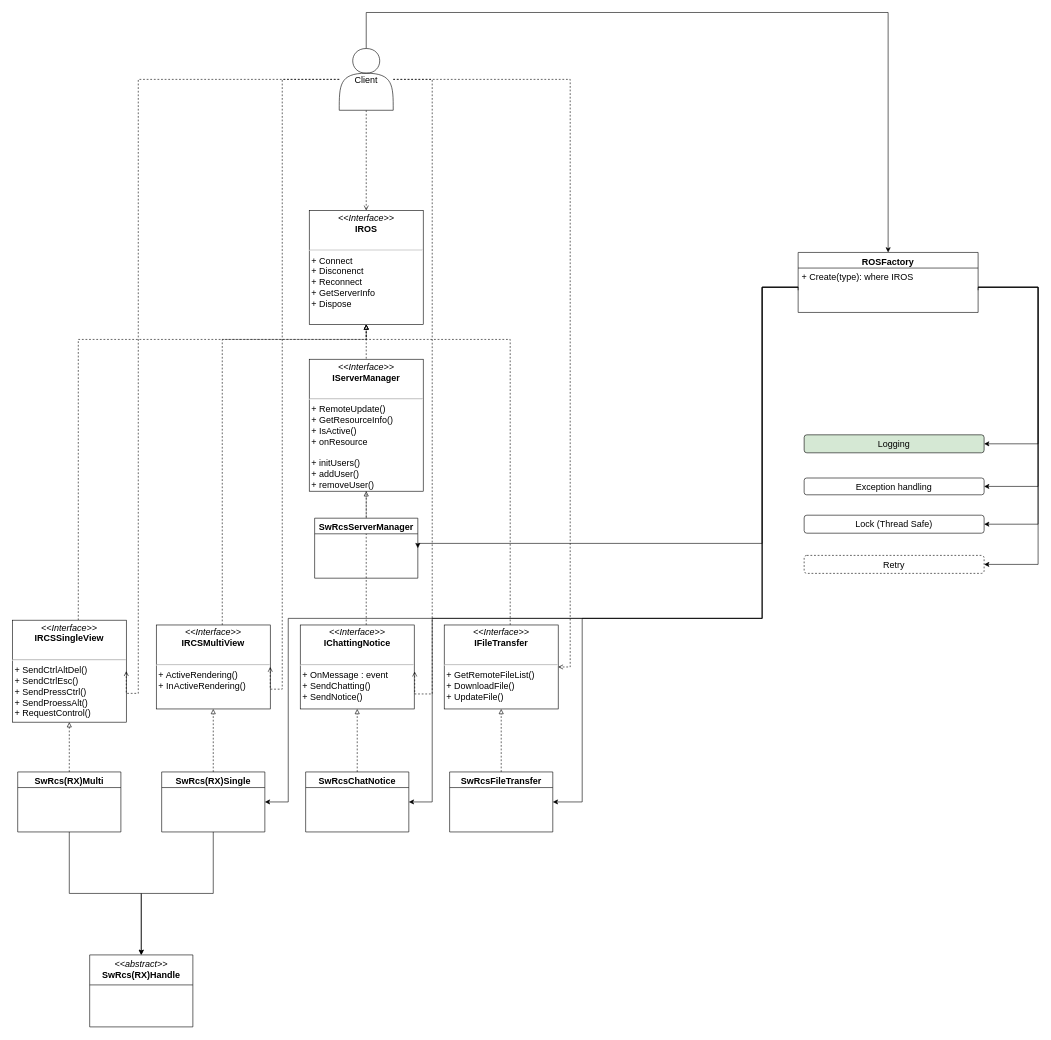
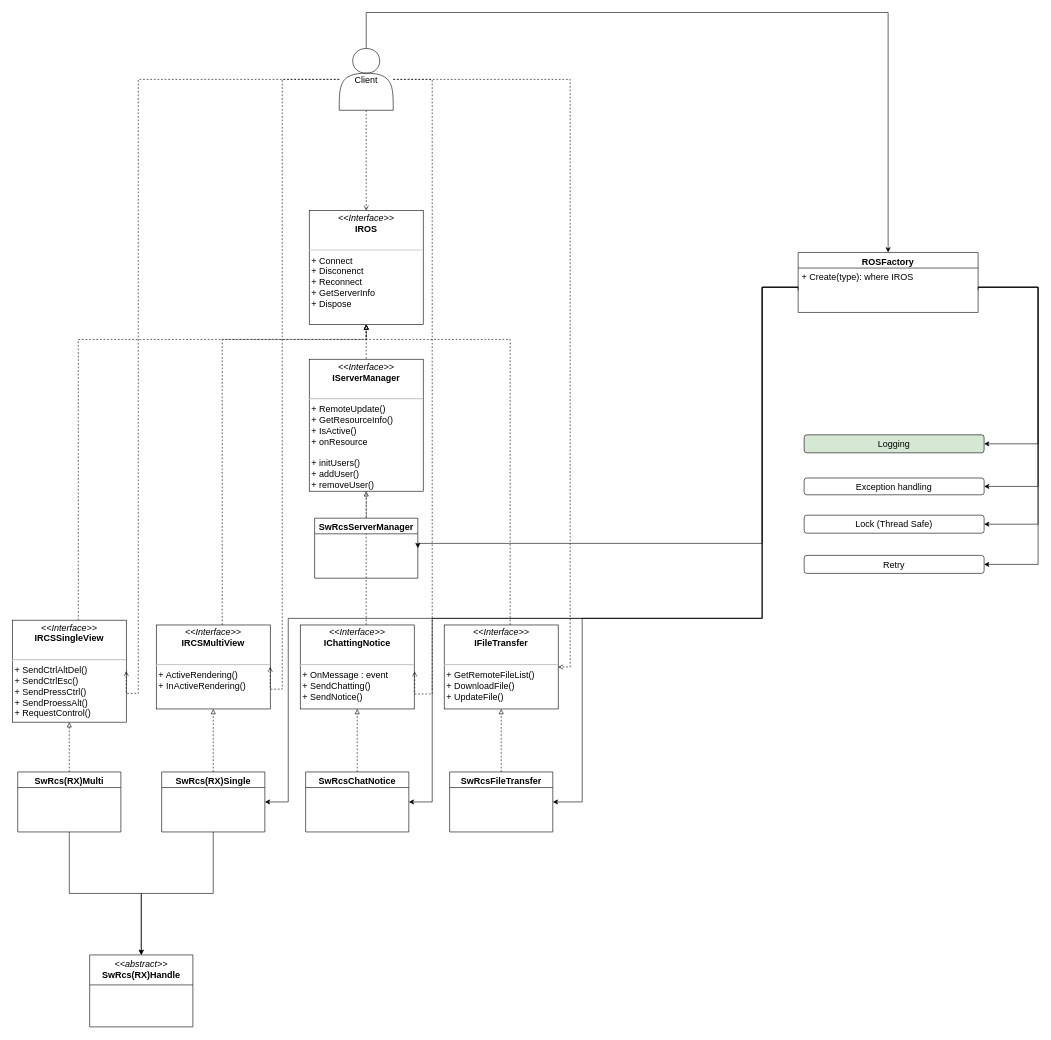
node "Retry": style dashed -> solid
